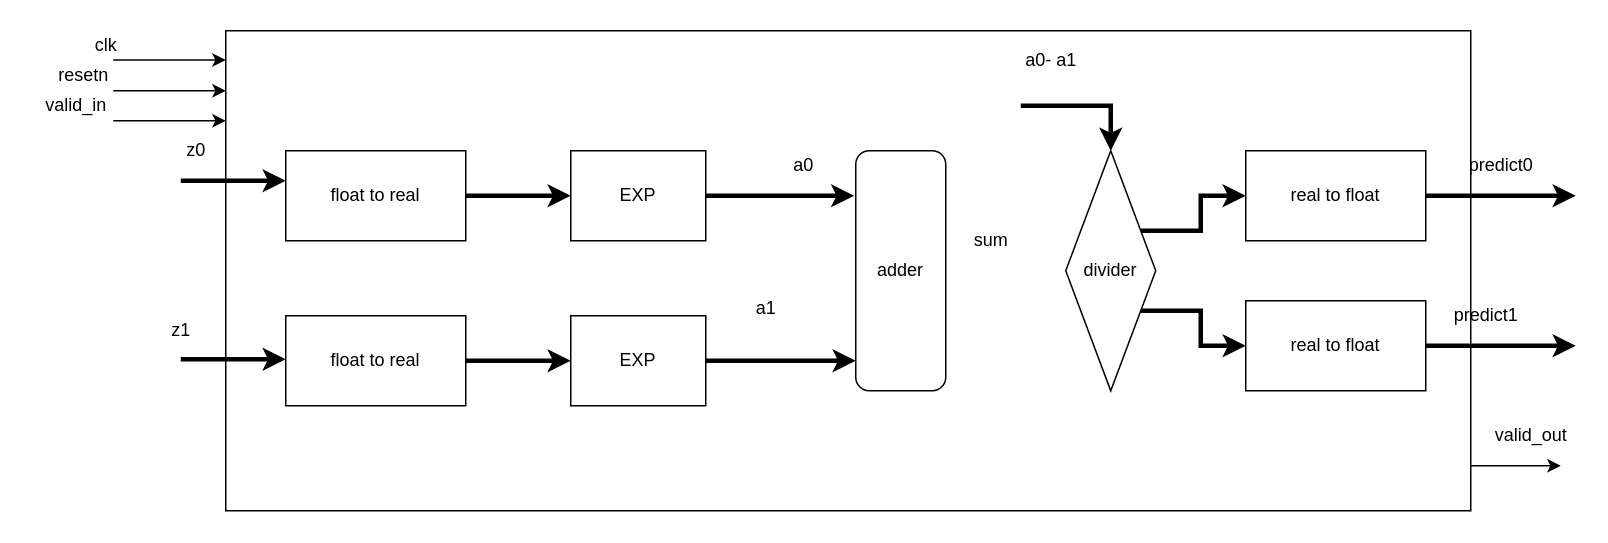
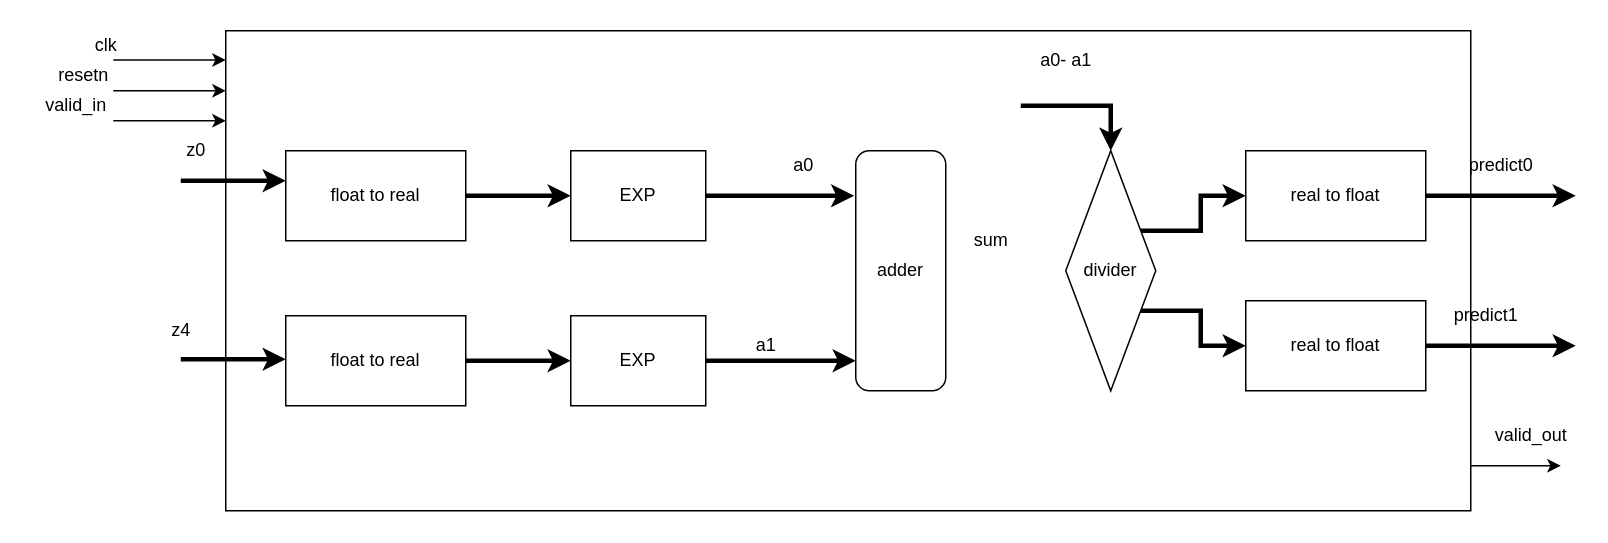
node "a0- a1": moved (1051, 61) -> (1066, 61)
node "a1": moved (766, 308) -> (766, 346)
node "z1": label "z1" -> "z4"
